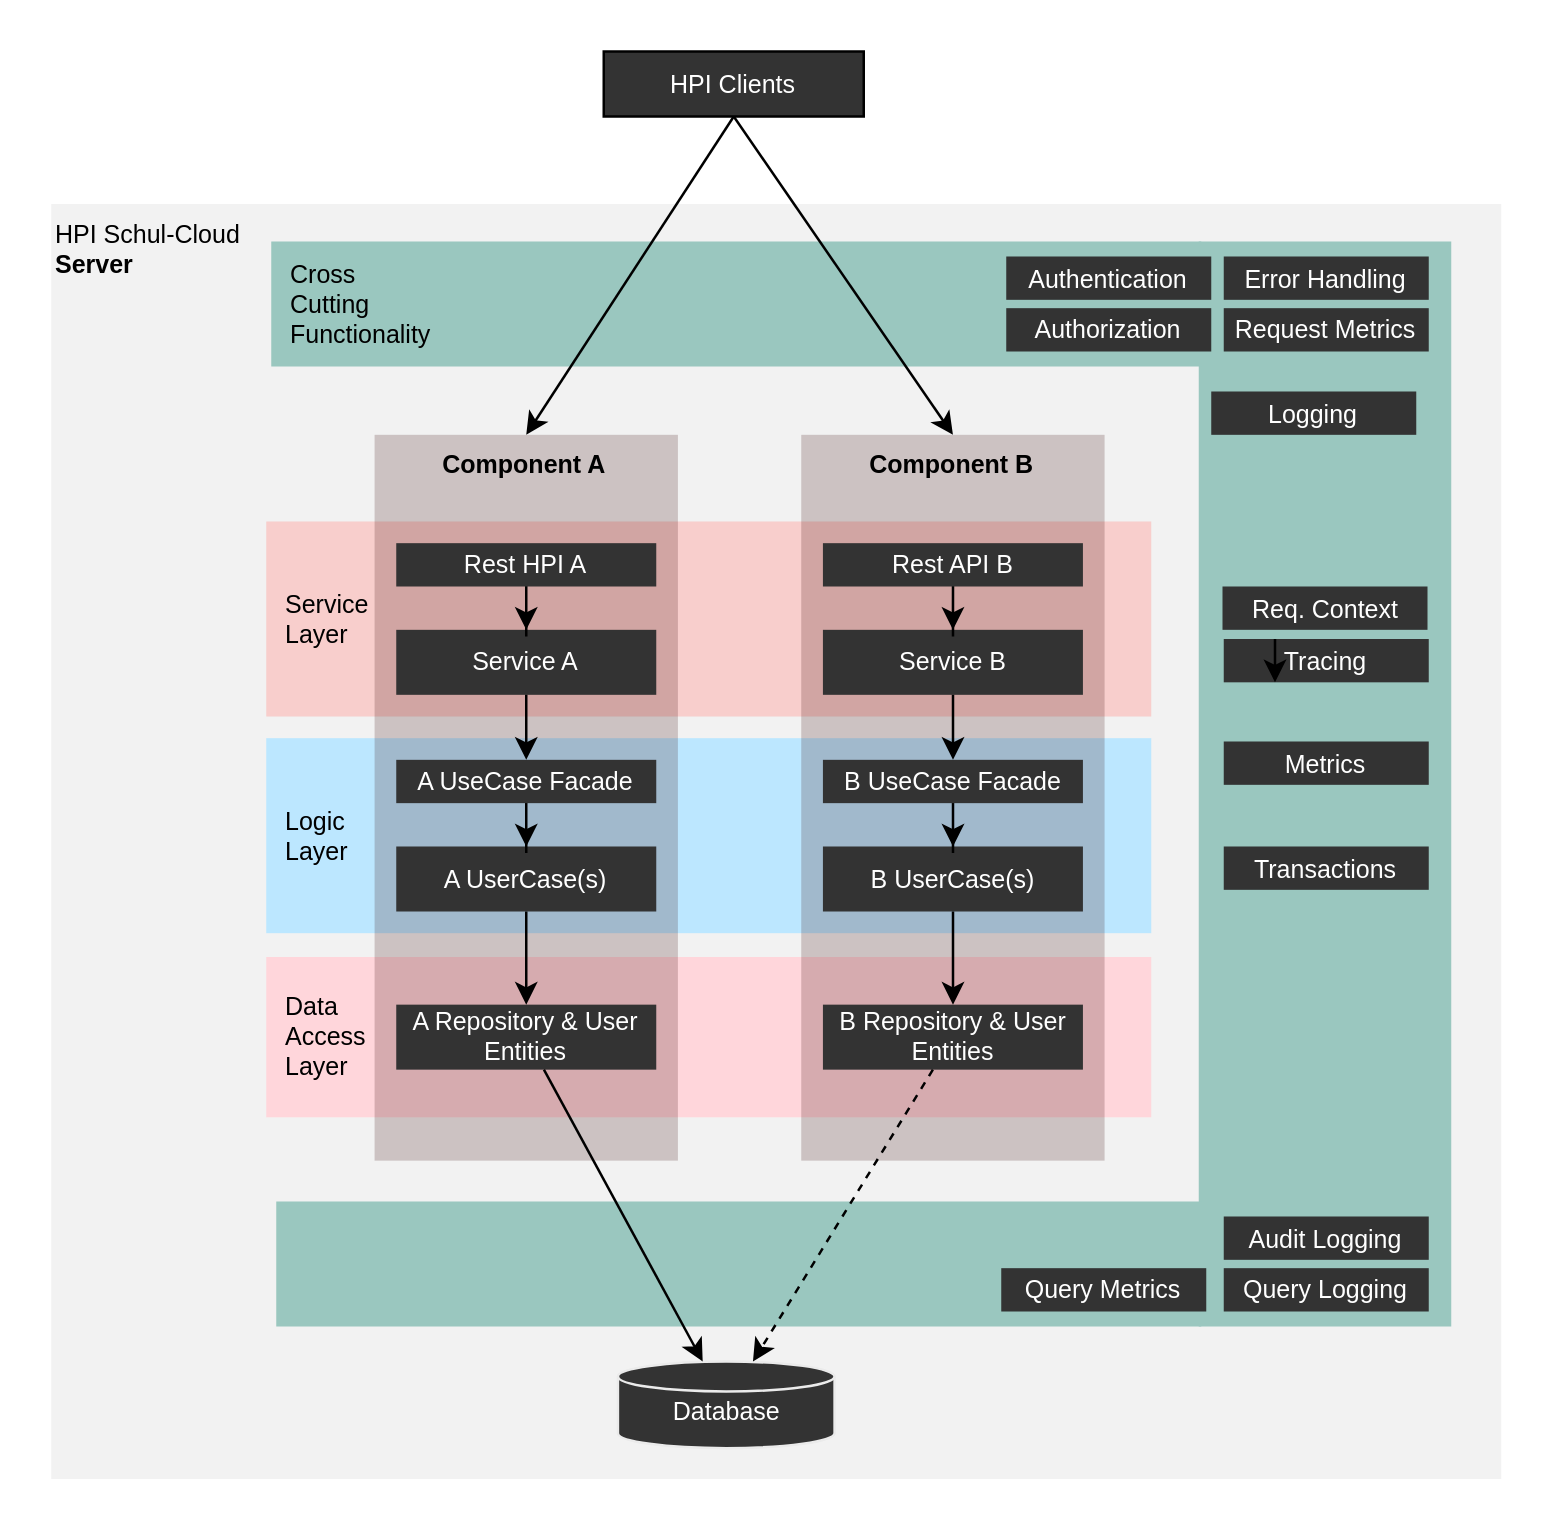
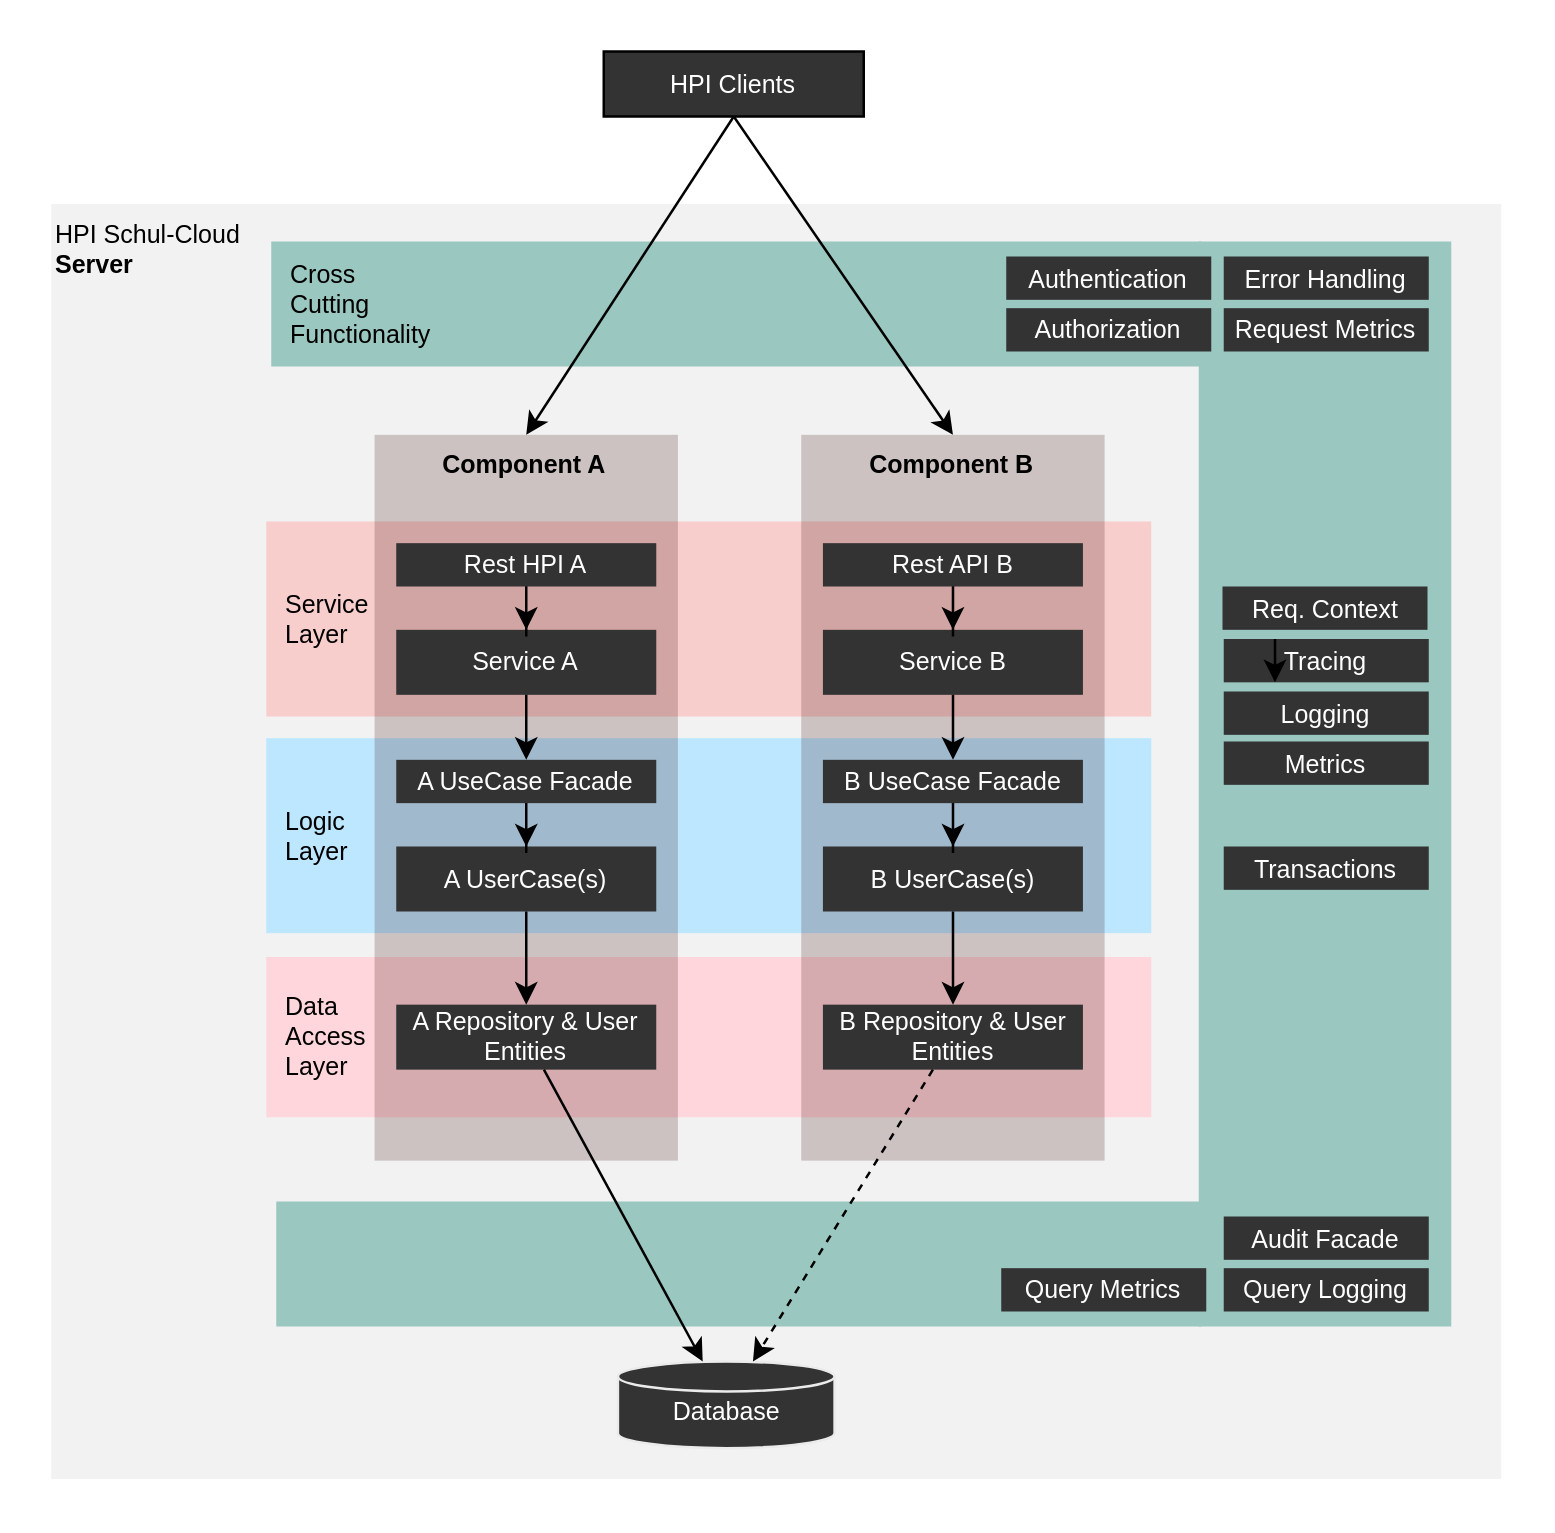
node "Logging": moved (1314, 413) -> (1326, 713)
node "Audit Logging": label "Audit Logging" -> "Audit Facade"
